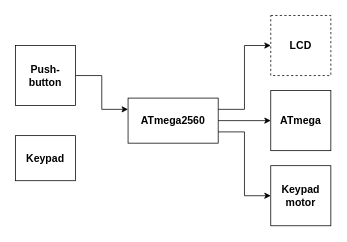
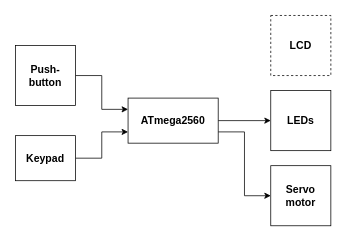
edge "ATmega2560" -> "LCD": removed
node "ATmega": label "ATmega" -> "LEDs"
edge "Keypad" -> "ATmega2560": added
node "Keypad motor": label "Keypad motor" -> "Servo motor"
